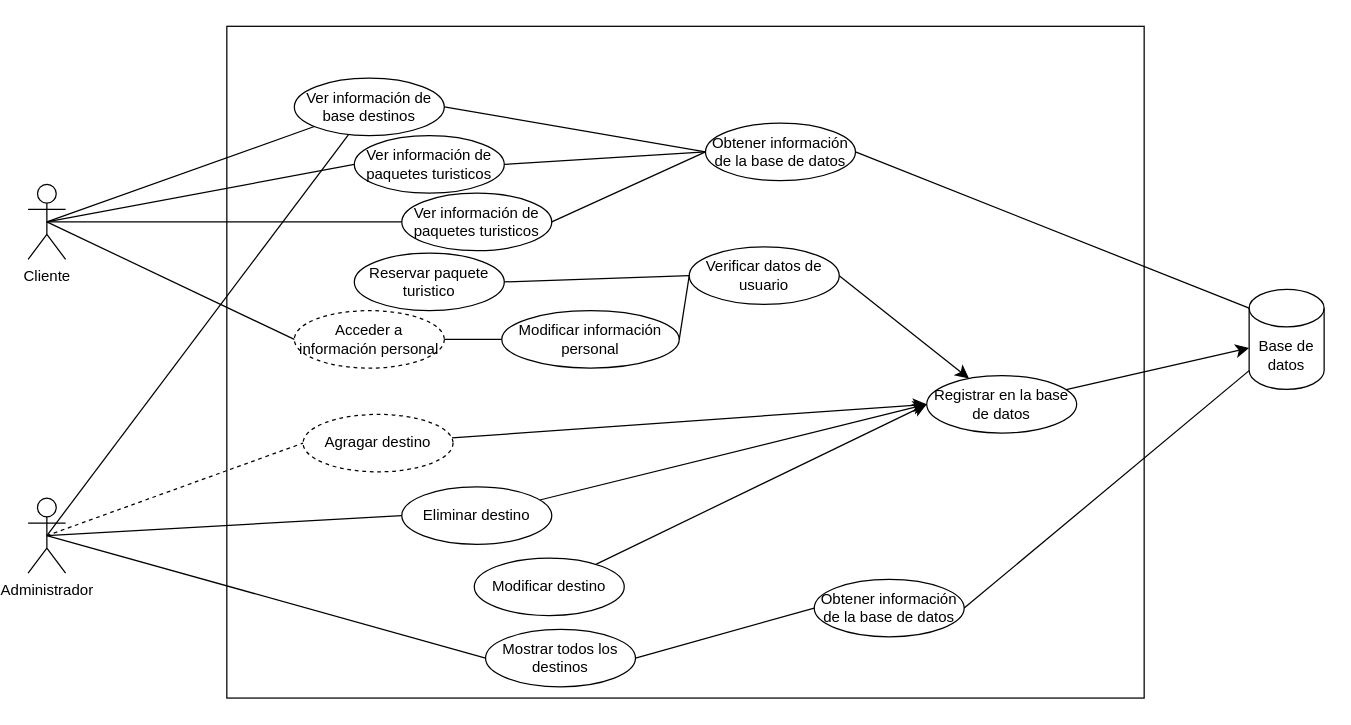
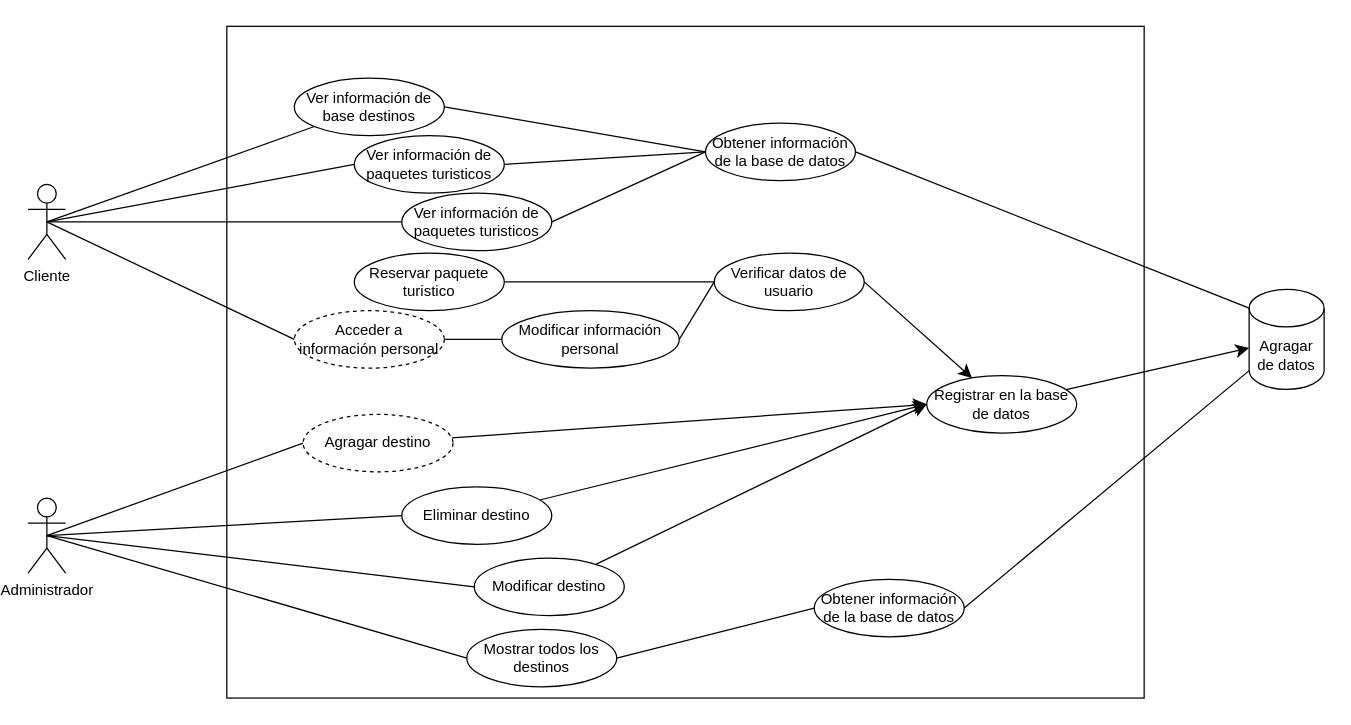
node "Verificar datos de usuario": moved (764, 276) -> (789, 282)
edge "Ver información de base destinos" -- "Administrador": now "Modificar destino" -- "Administrador"
node "Base de datos": label "Base de datos" -> "Agragar de datos"
edge "Agragar destino" -- "Administrador": style dashed -> solid
node "Mostrar todos los destinos": moved (561, 658) -> (542, 658)
